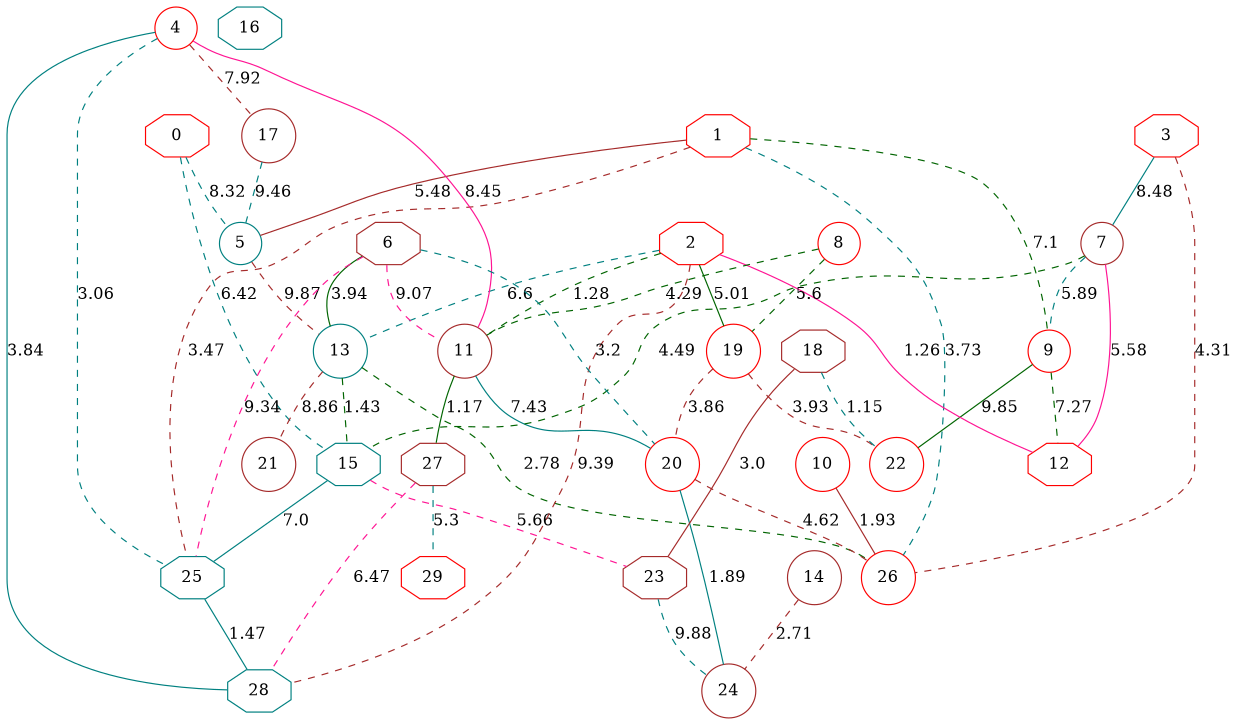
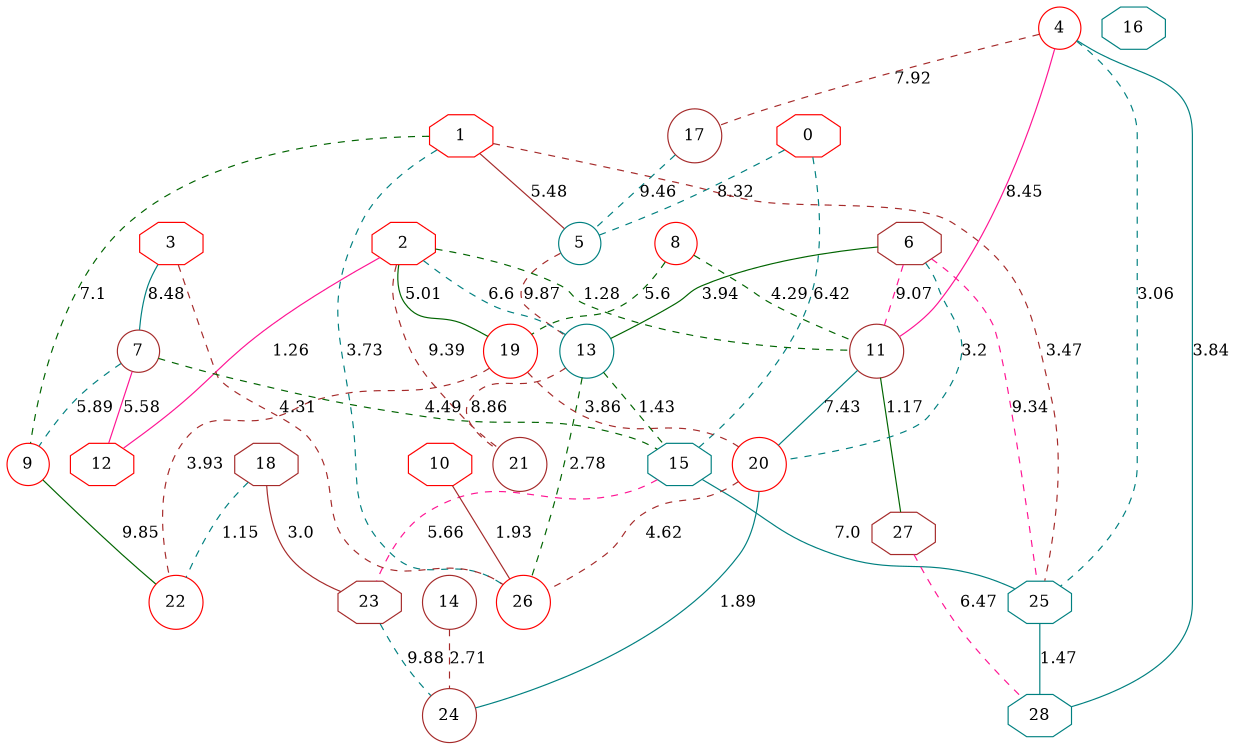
edge "9" -- "12": removed, label "7.27"
node "10": shape circle -> octagon
edge "2" -- "28": now "2" -- "21"
node "29": removed
